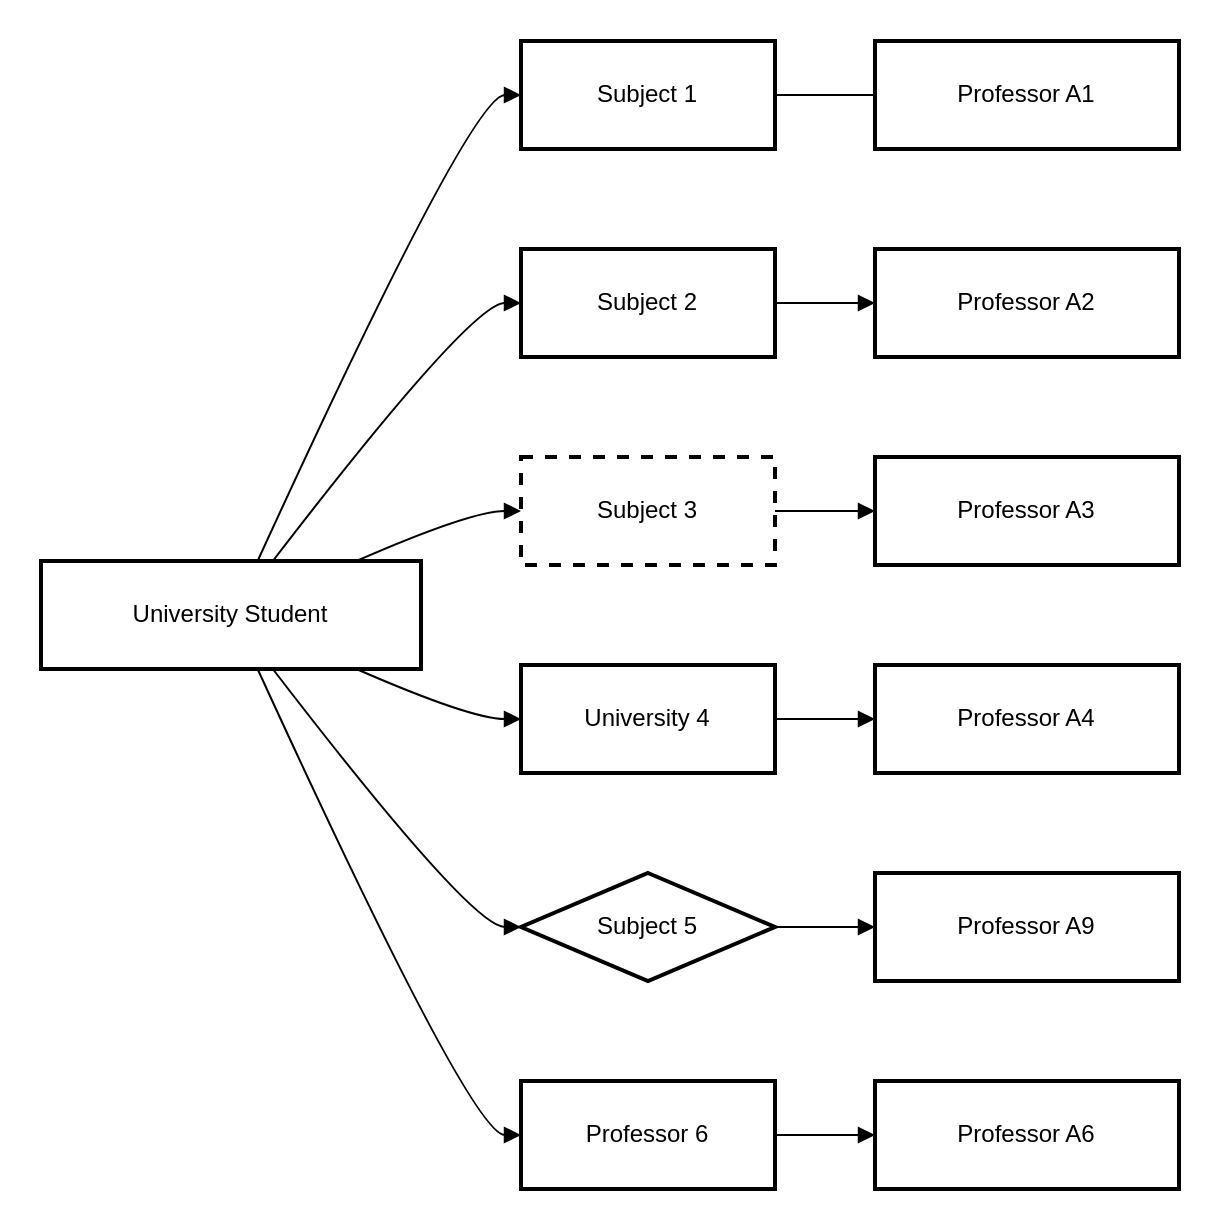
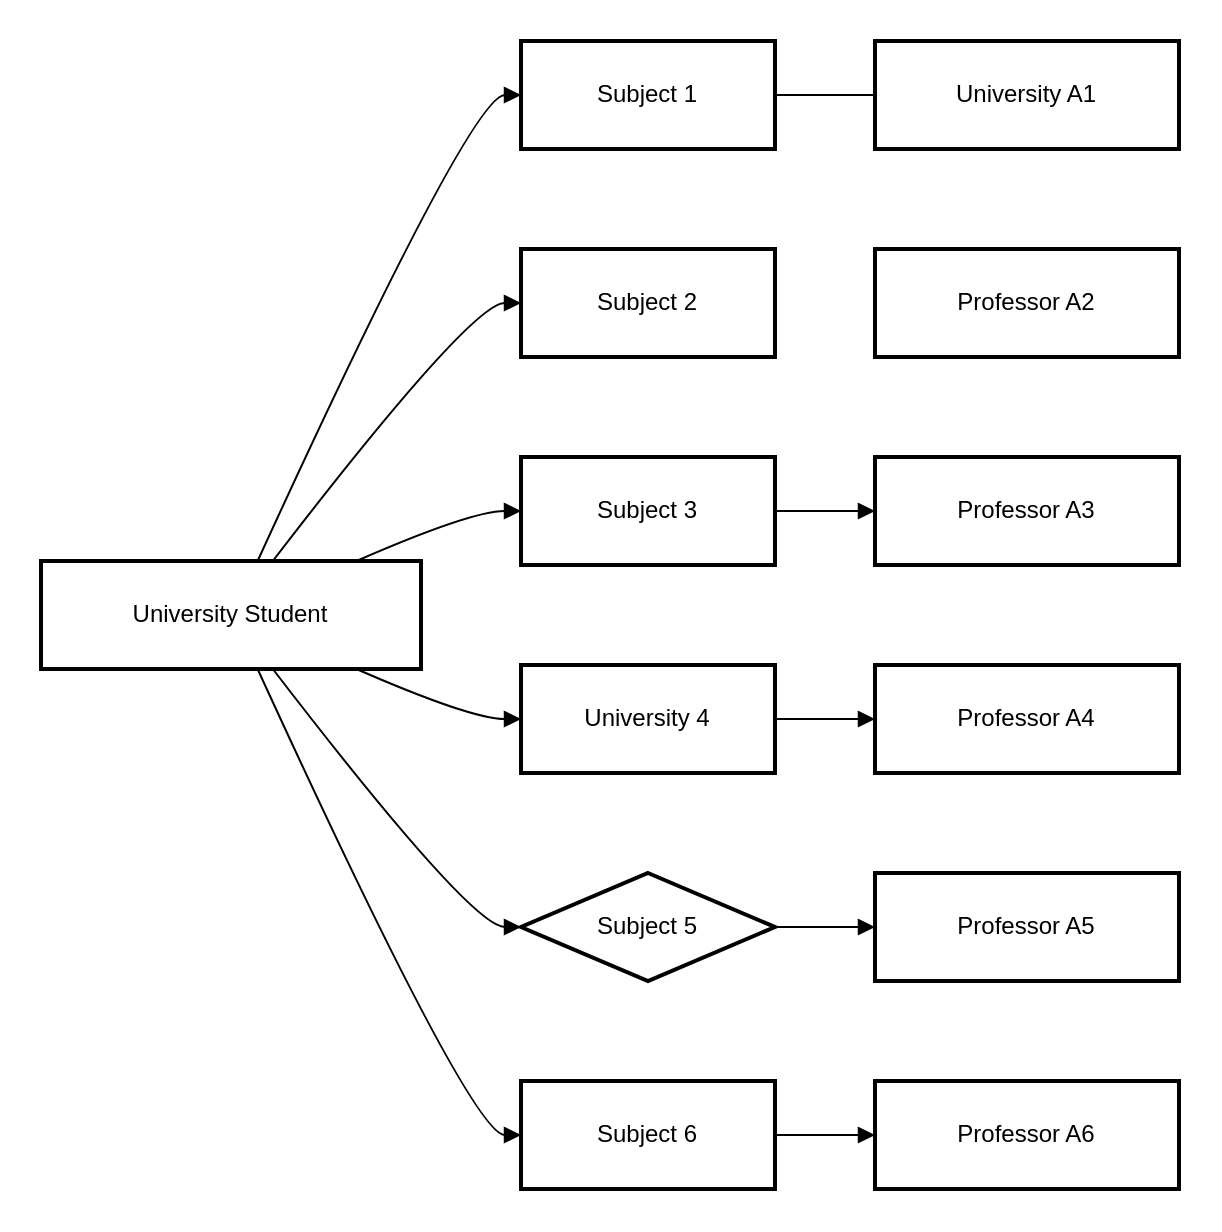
node "Professor A1": label "Professor A1" -> "University A1"
edge "Subject 2" -> "Professor A2": removed
node "Subject 3": style dashed -> solid
node "Professor A9": label "Professor A9" -> "Professor A5"
node "Professor 6": label "Professor 6" -> "Subject 6"
